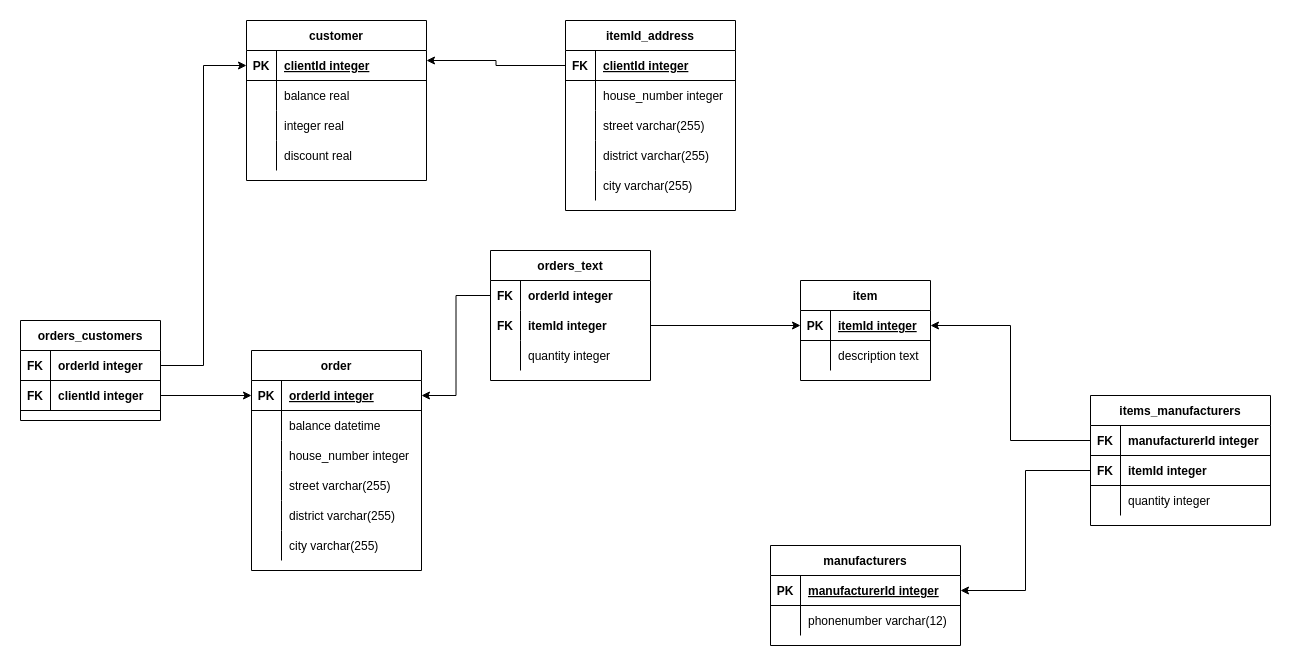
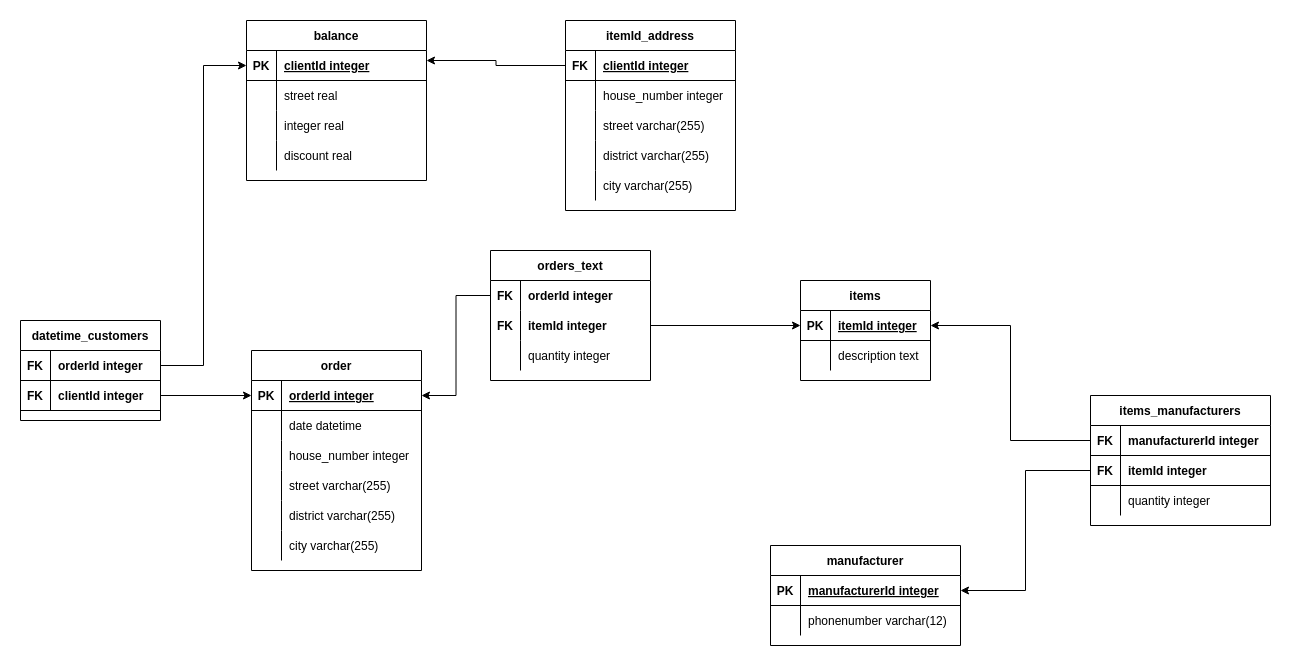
node "customer": label "customer" -> "balance"
node "balance real": label "balance real" -> "street real"
node "item": label "item" -> "items"
node "orders_customers": label "orders_customers" -> "datetime_customers"
node "balance datetime": label "balance datetime" -> "date datetime"
node "manufacturers": label "manufacturers" -> "manufacturer"
